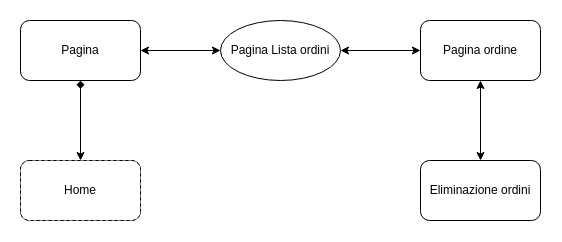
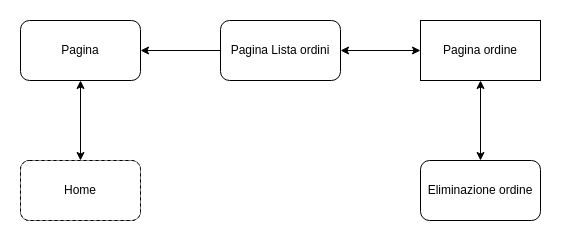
edge "Pagina" -- "Pagina Lista ordini": arrowhead classic -> none
node "Pagina Lista ordini": shape ellipse -> rounded rectangle
node "Pagina ordine": shape rounded rectangle -> rectangle
edge "Pagina" -- "Home": arrowhead diamond -> classic
node "Eliminazione ordini": label "Eliminazione ordini" -> "Eliminazione ordine"
